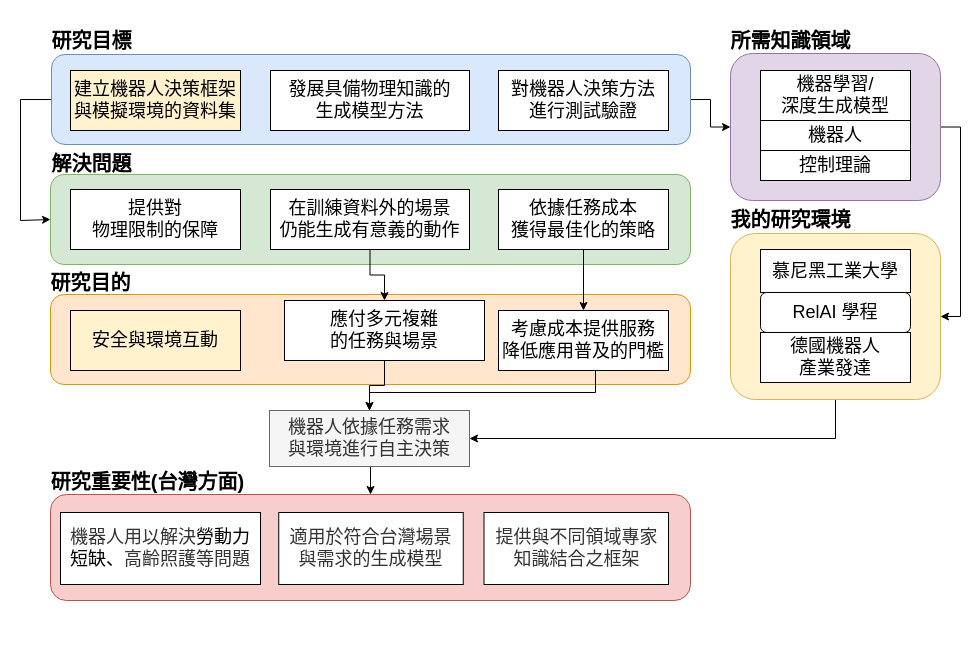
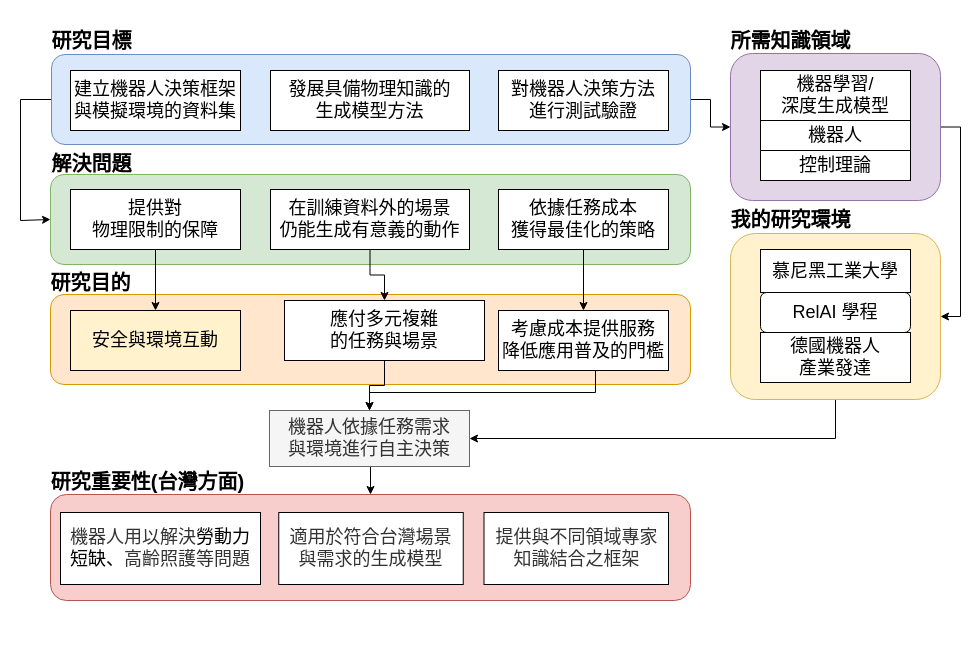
node "建立機器人決策框架 與模擬環境的資料集": fillcolor #fff2cc -> #ffffff
edge "提供對 物理限制的保障" -> "安全與環境互動": added
